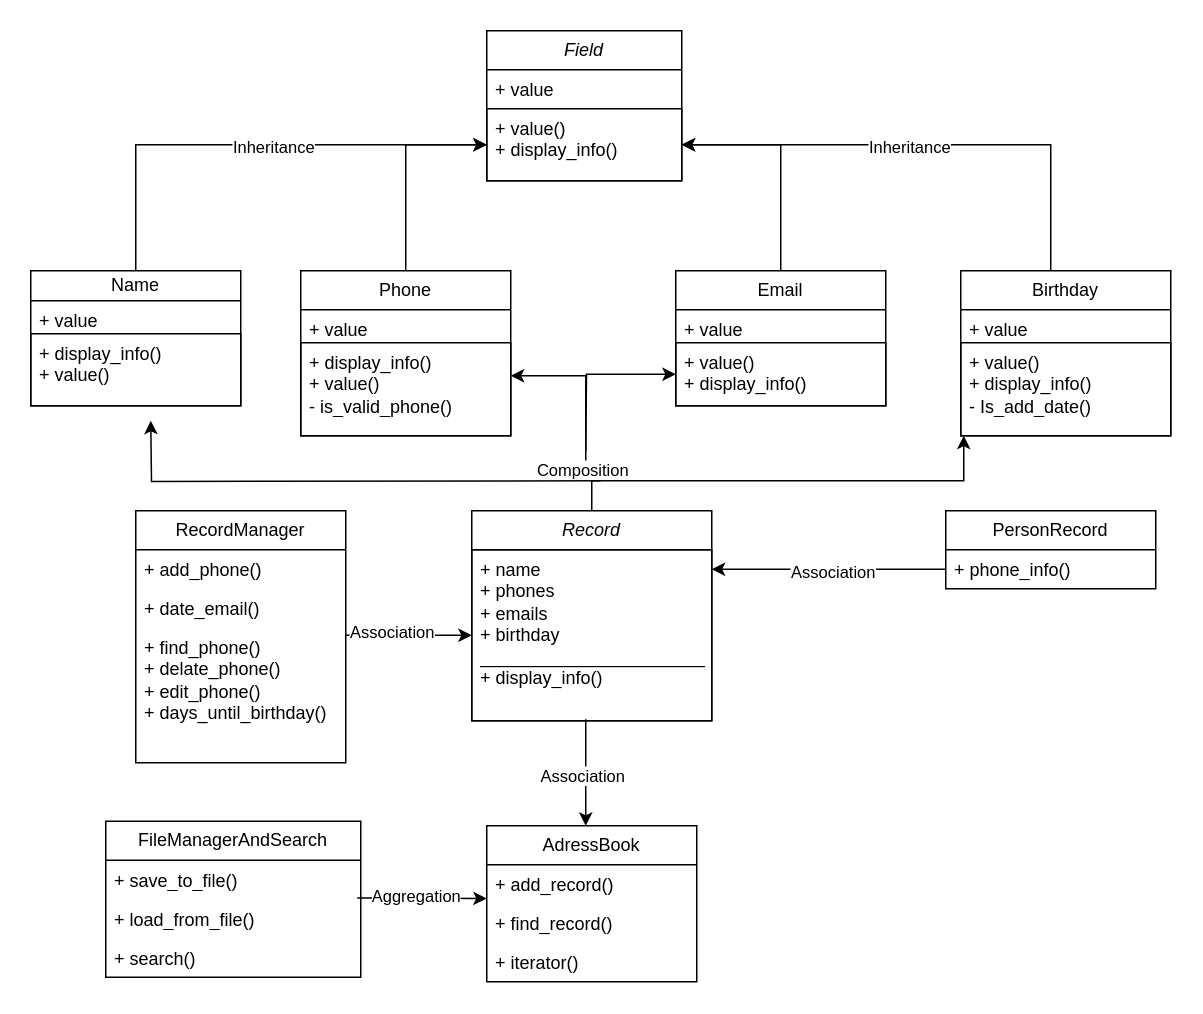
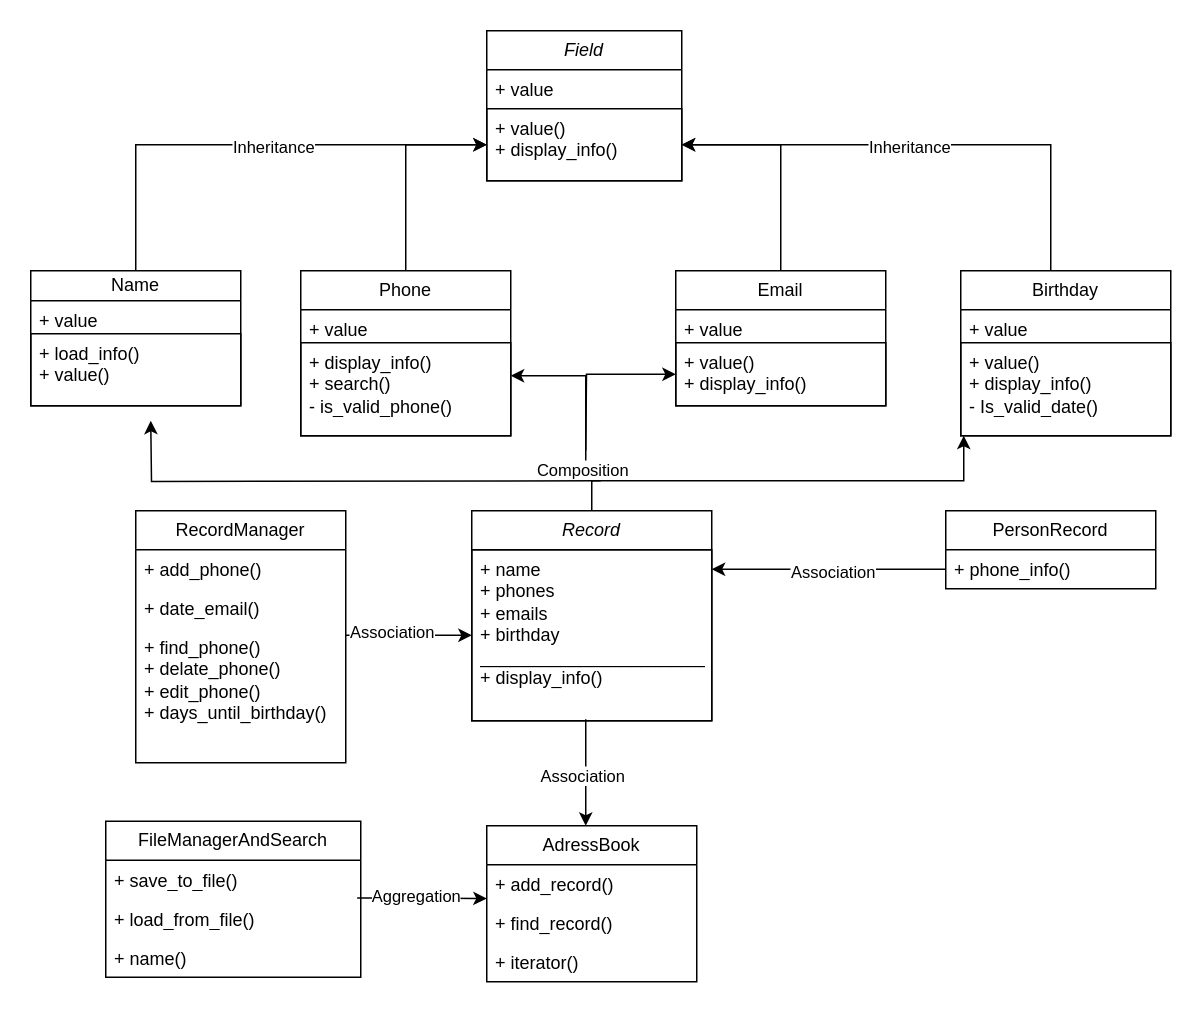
node "+ display_info() + value()": label "+ display_info() + value()" -> "+ load_info() + value()"
node "+ display_info() + value() - is_valid_phone()": label "+ display_info() + value() - is_valid_phone()" -> "+ display_info() + search() - is_valid_phone()"
node "+ value() + display_info() - Is_add_date()": label "+ value() + display_info() - Is_add_date()" -> "+ value() + display_info() - Is_valid_date()"
node "+ search()": label "+ search()" -> "+ name()"
